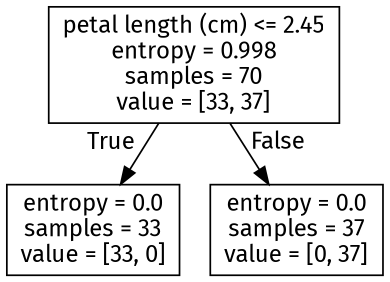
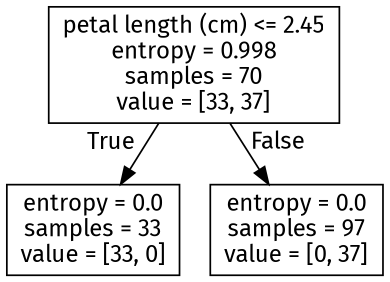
node "entropy = 0.0 samples = 37 value = [0, 37]": label "entropy = 0.0 samples = 37 value = [0, 37]" -> "entropy = 0.0 samples = 97 value = [0, 37]"
